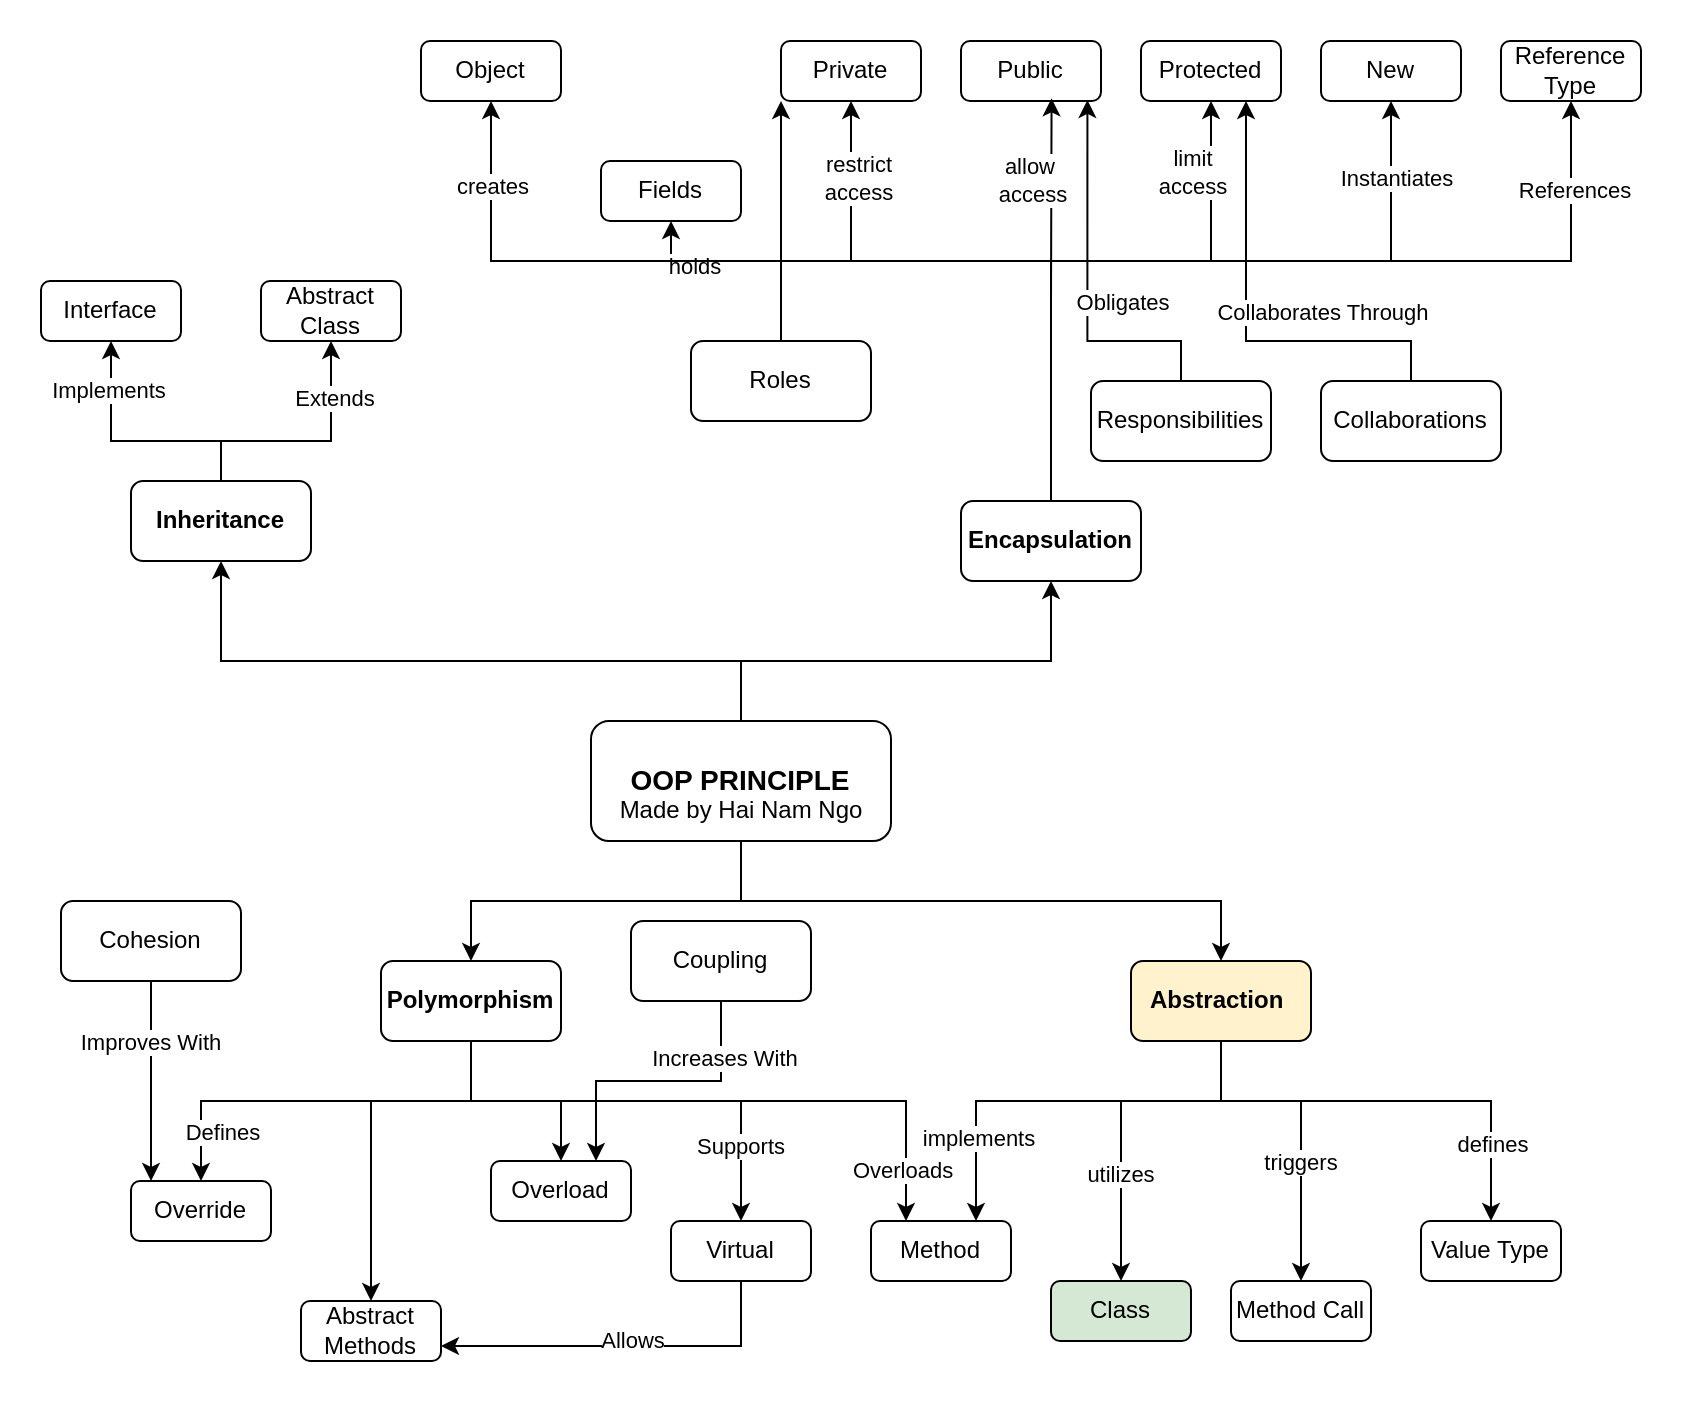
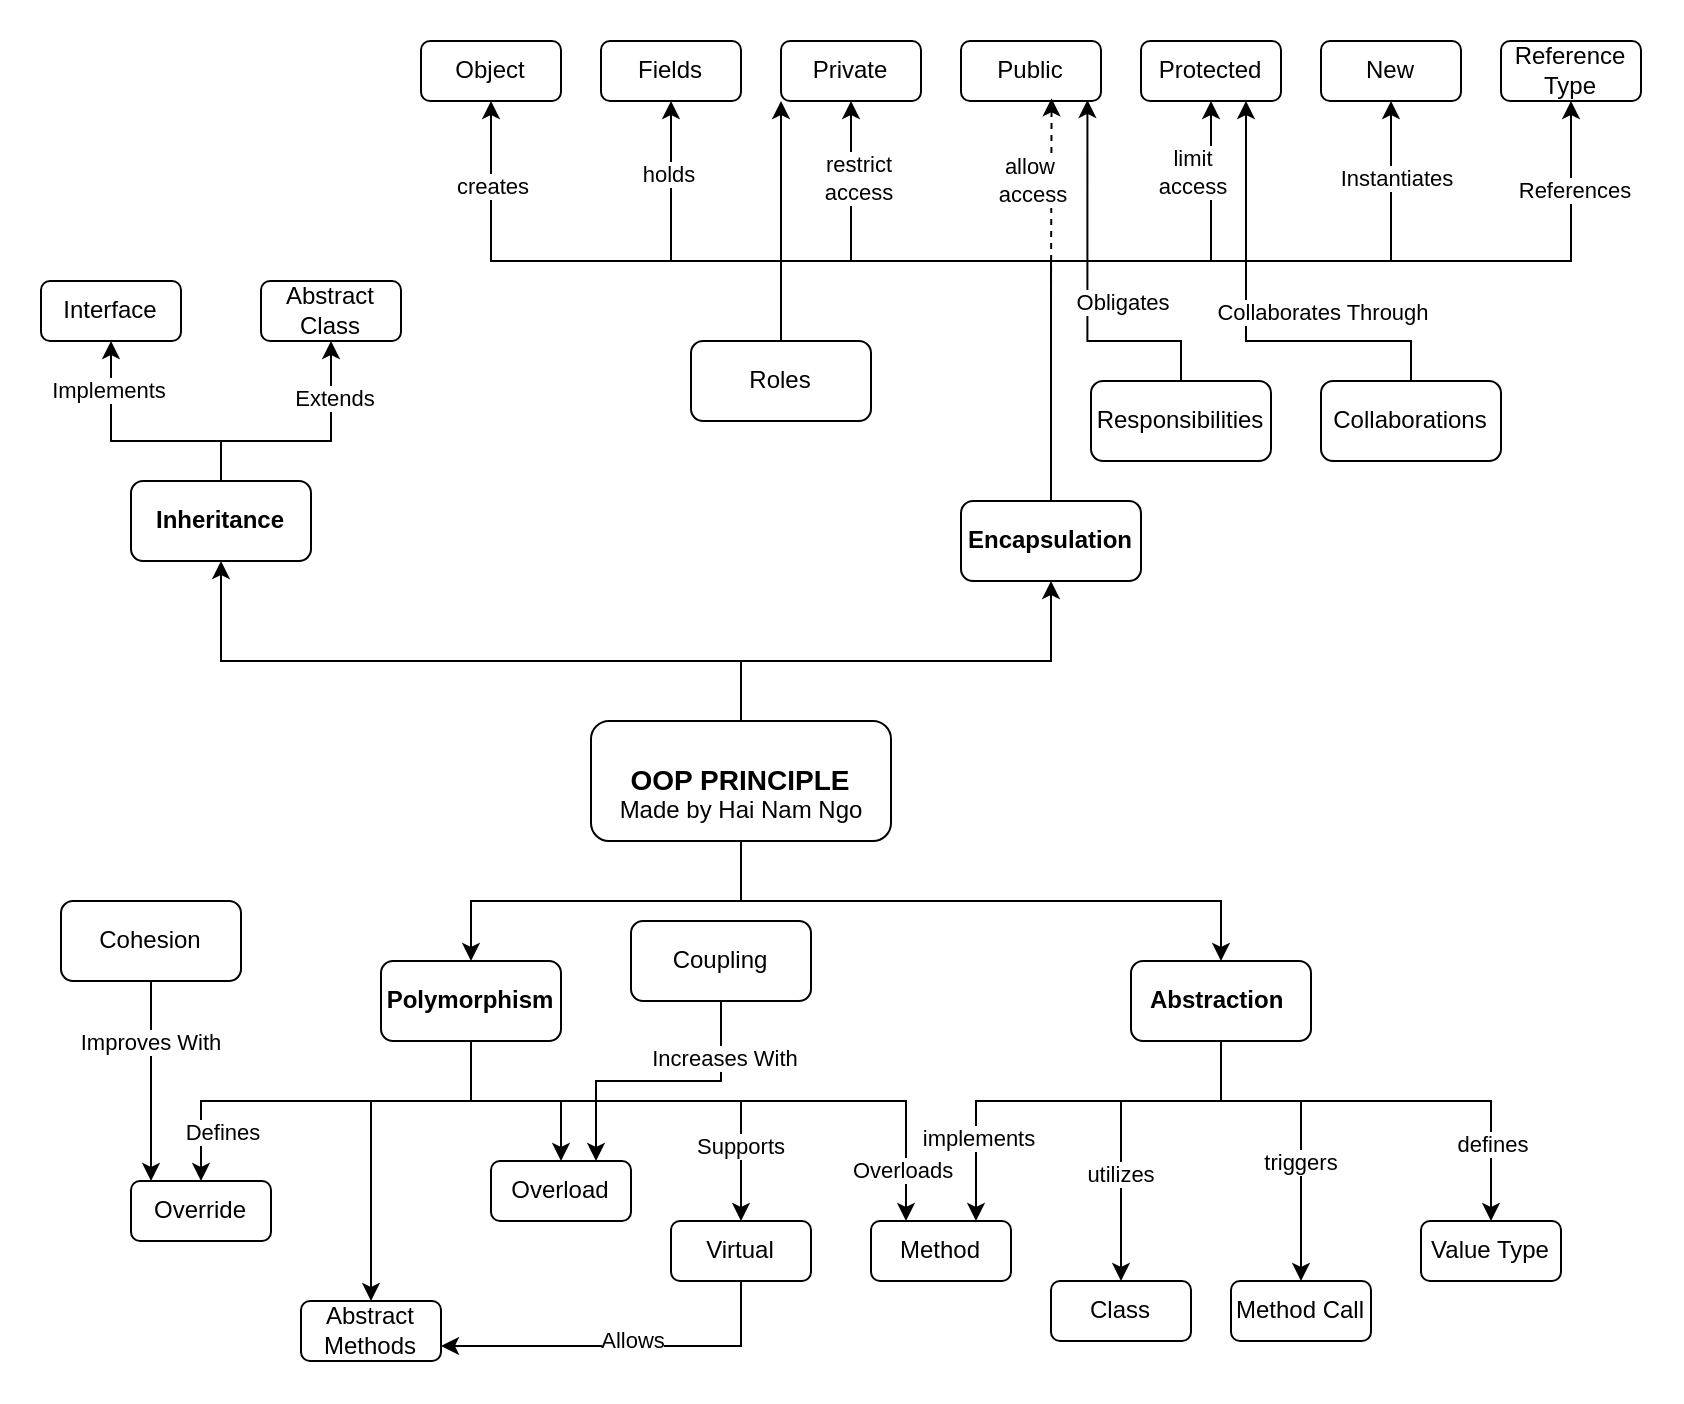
node "Fields": moved (671, 191) -> (671, 71)
edge "Encapsulation" -> "Public": style solid -> dashed
node "Abstraction": fillcolor #fff2cc -> #ffffff
node "Class": fillcolor #d5e8d4 -> #ffffff
